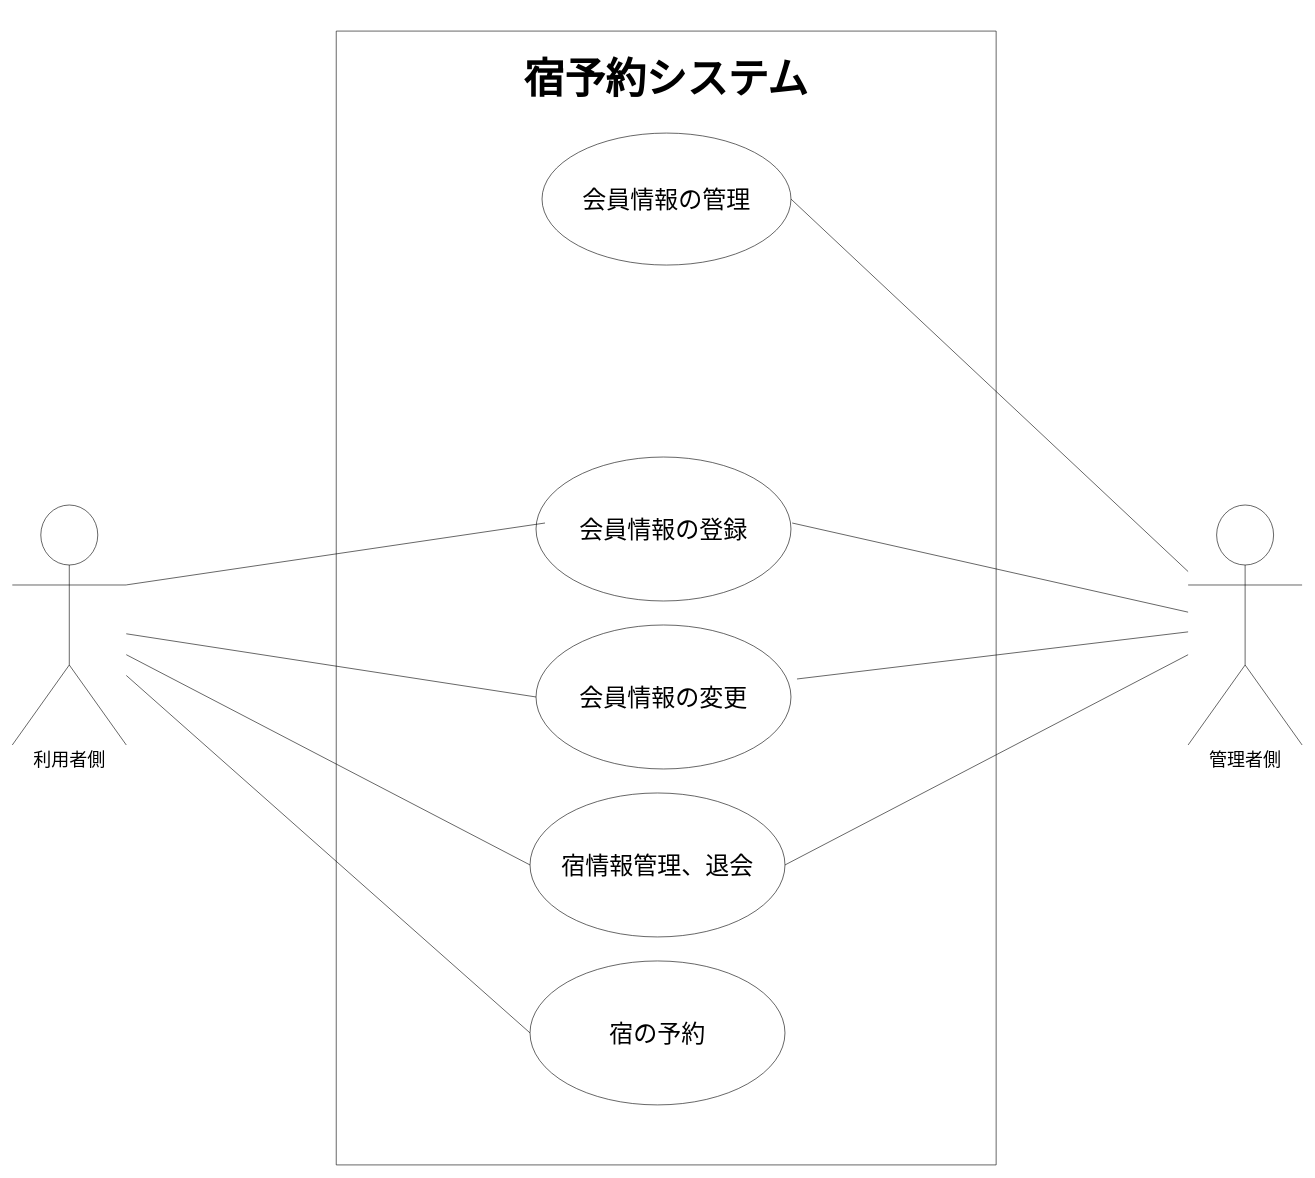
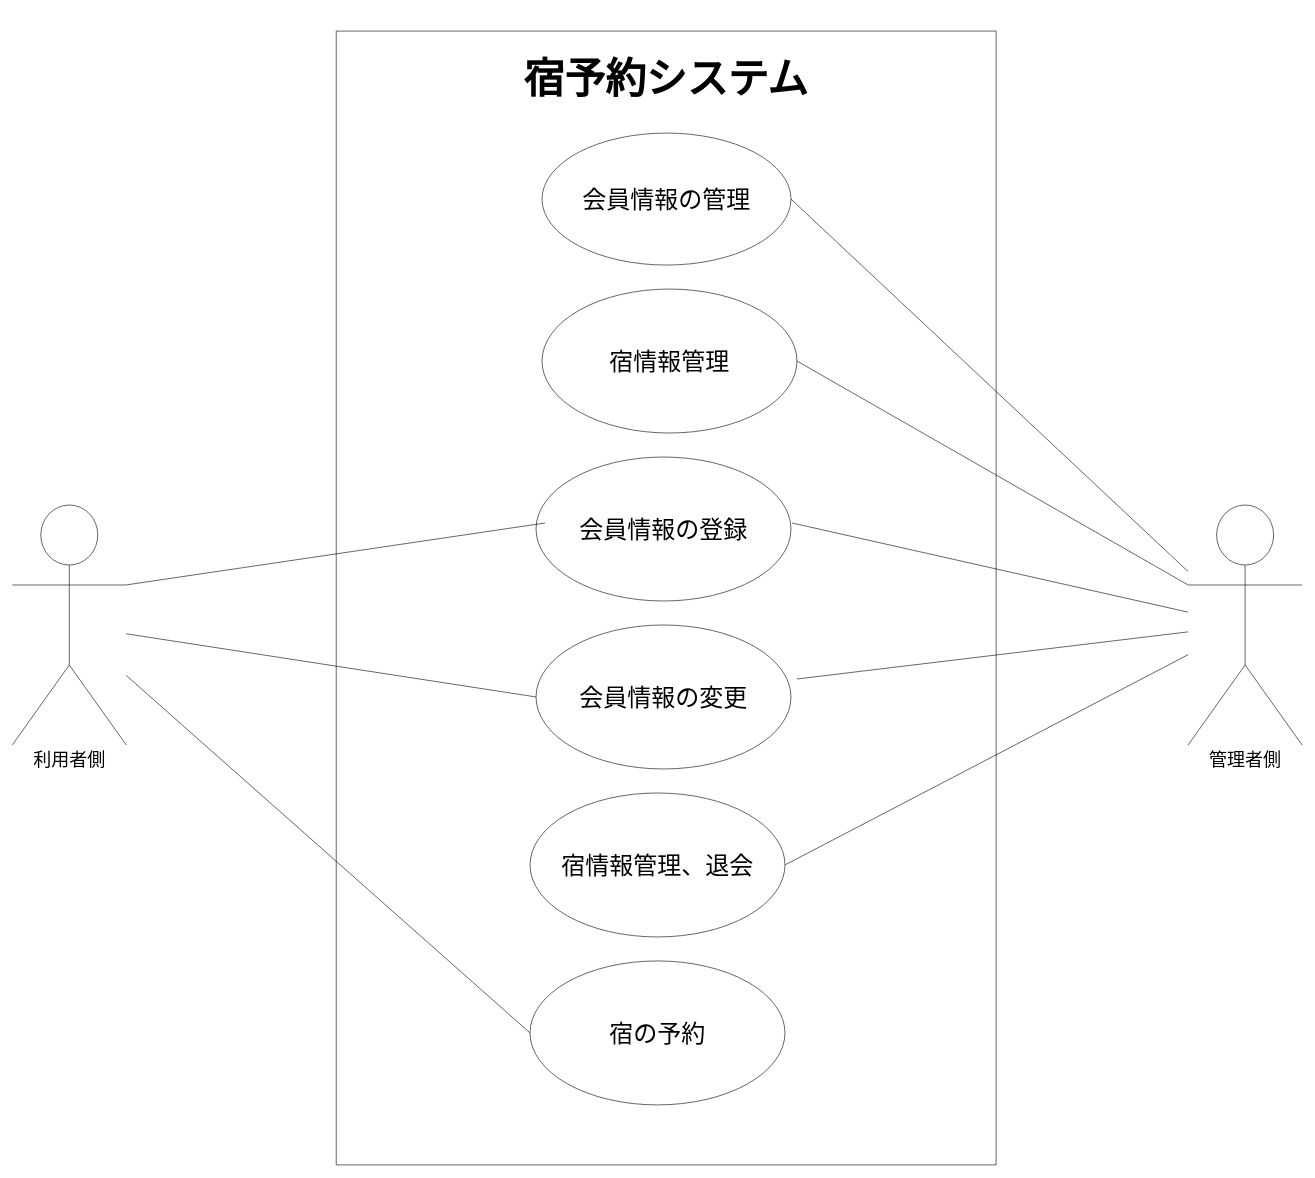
node "宿情報管理": added
edge "宿情報管理" -- "管理者側": added
edge "利用者側" -- "宿情報管理、退会": removed
